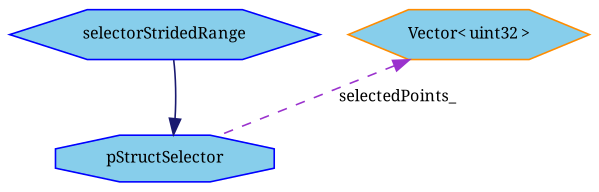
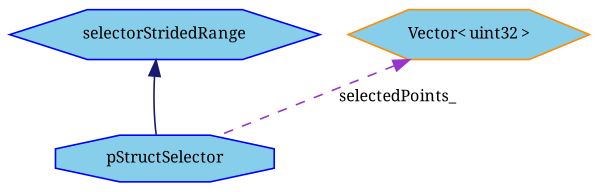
edge "selectorStridedRange" -> "pStructSelector": reversed
